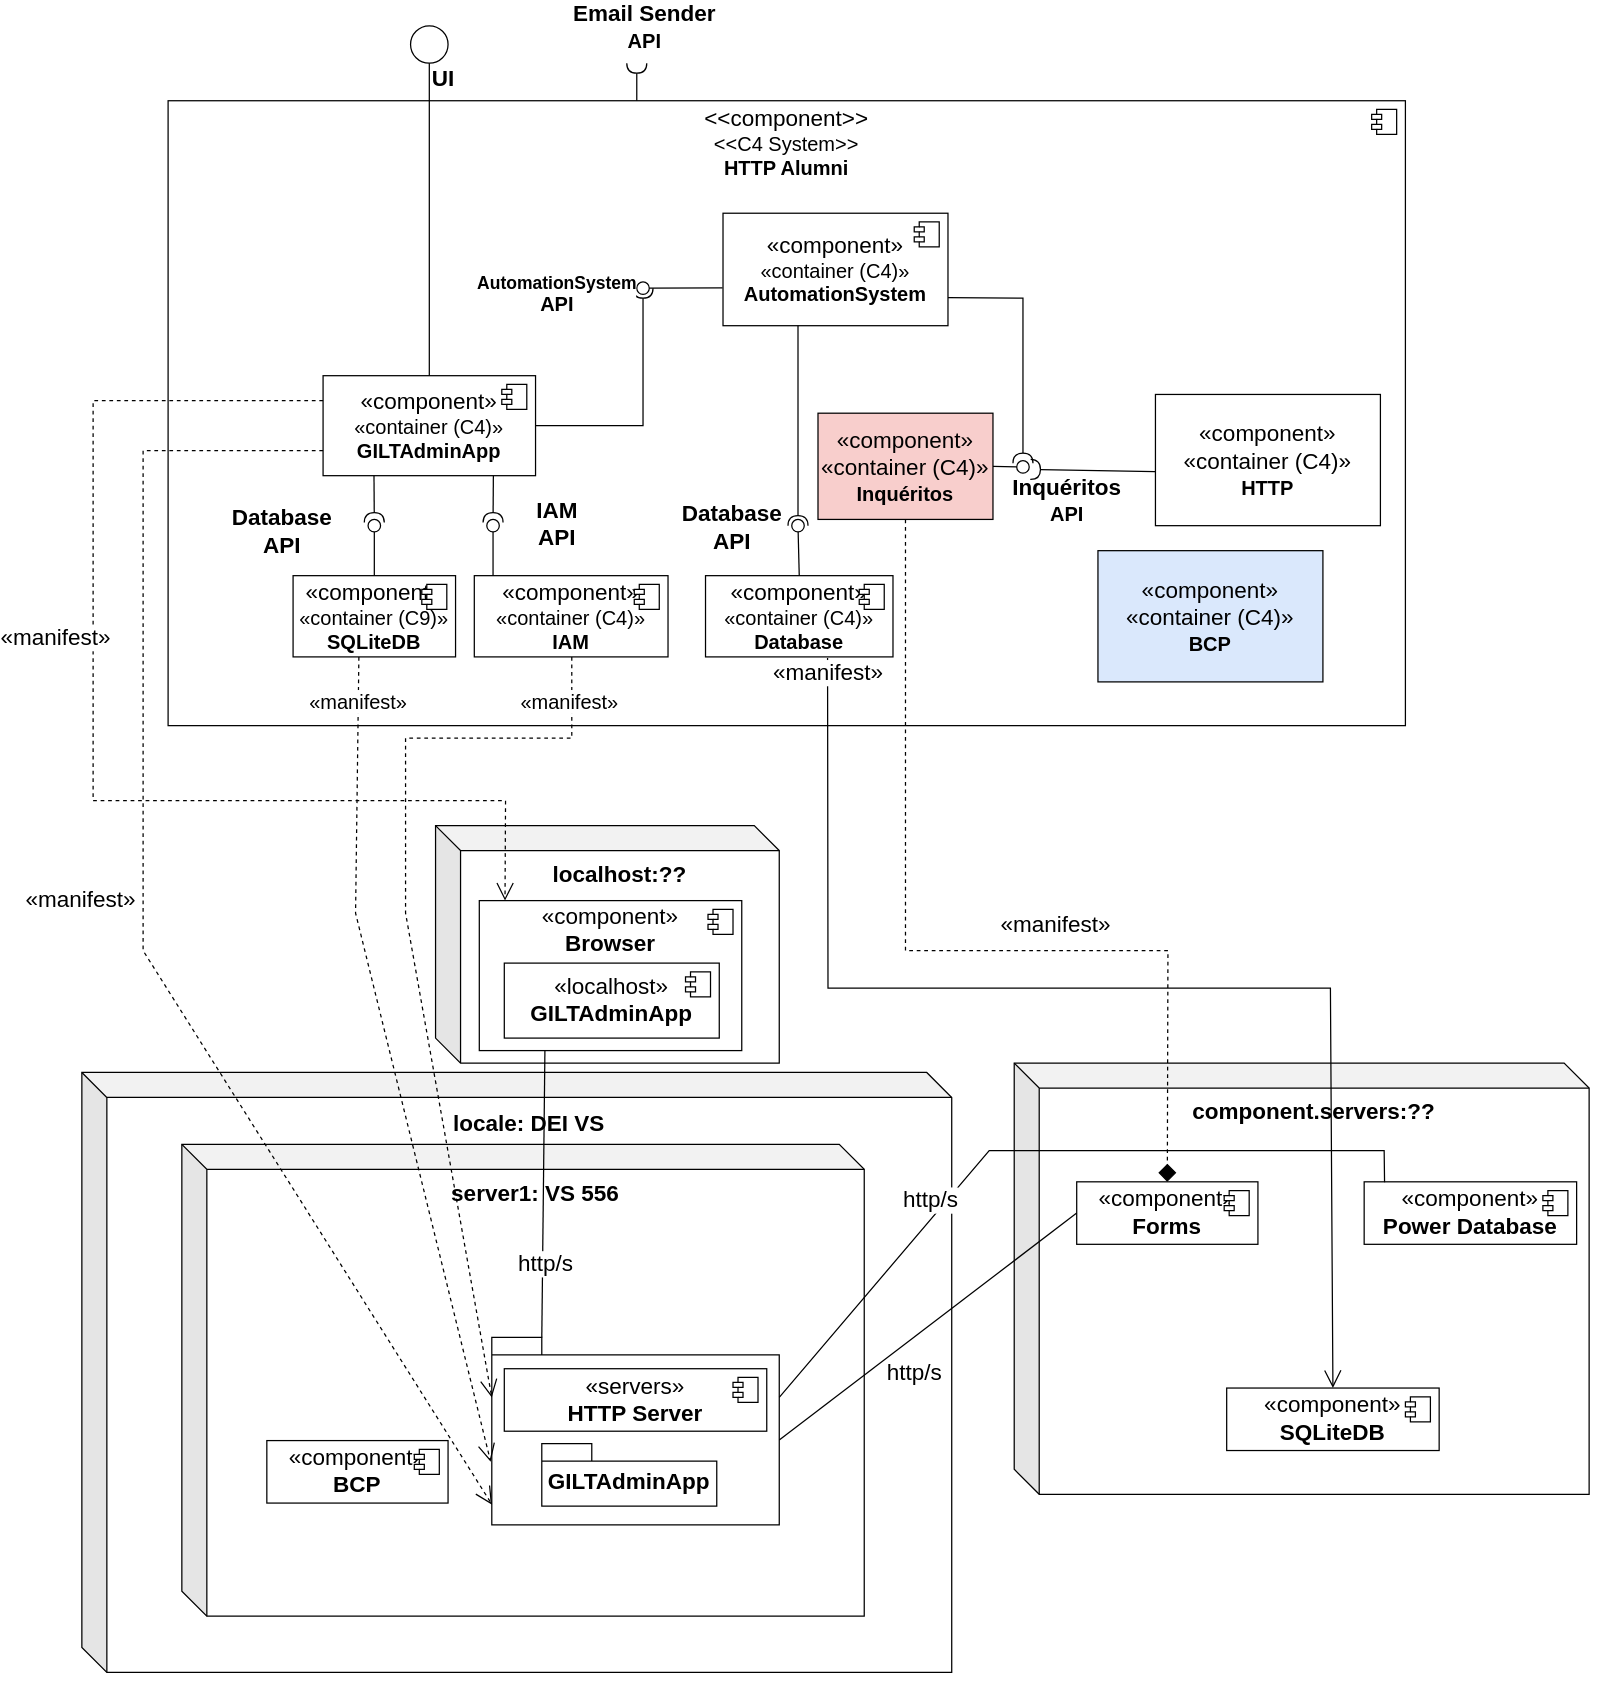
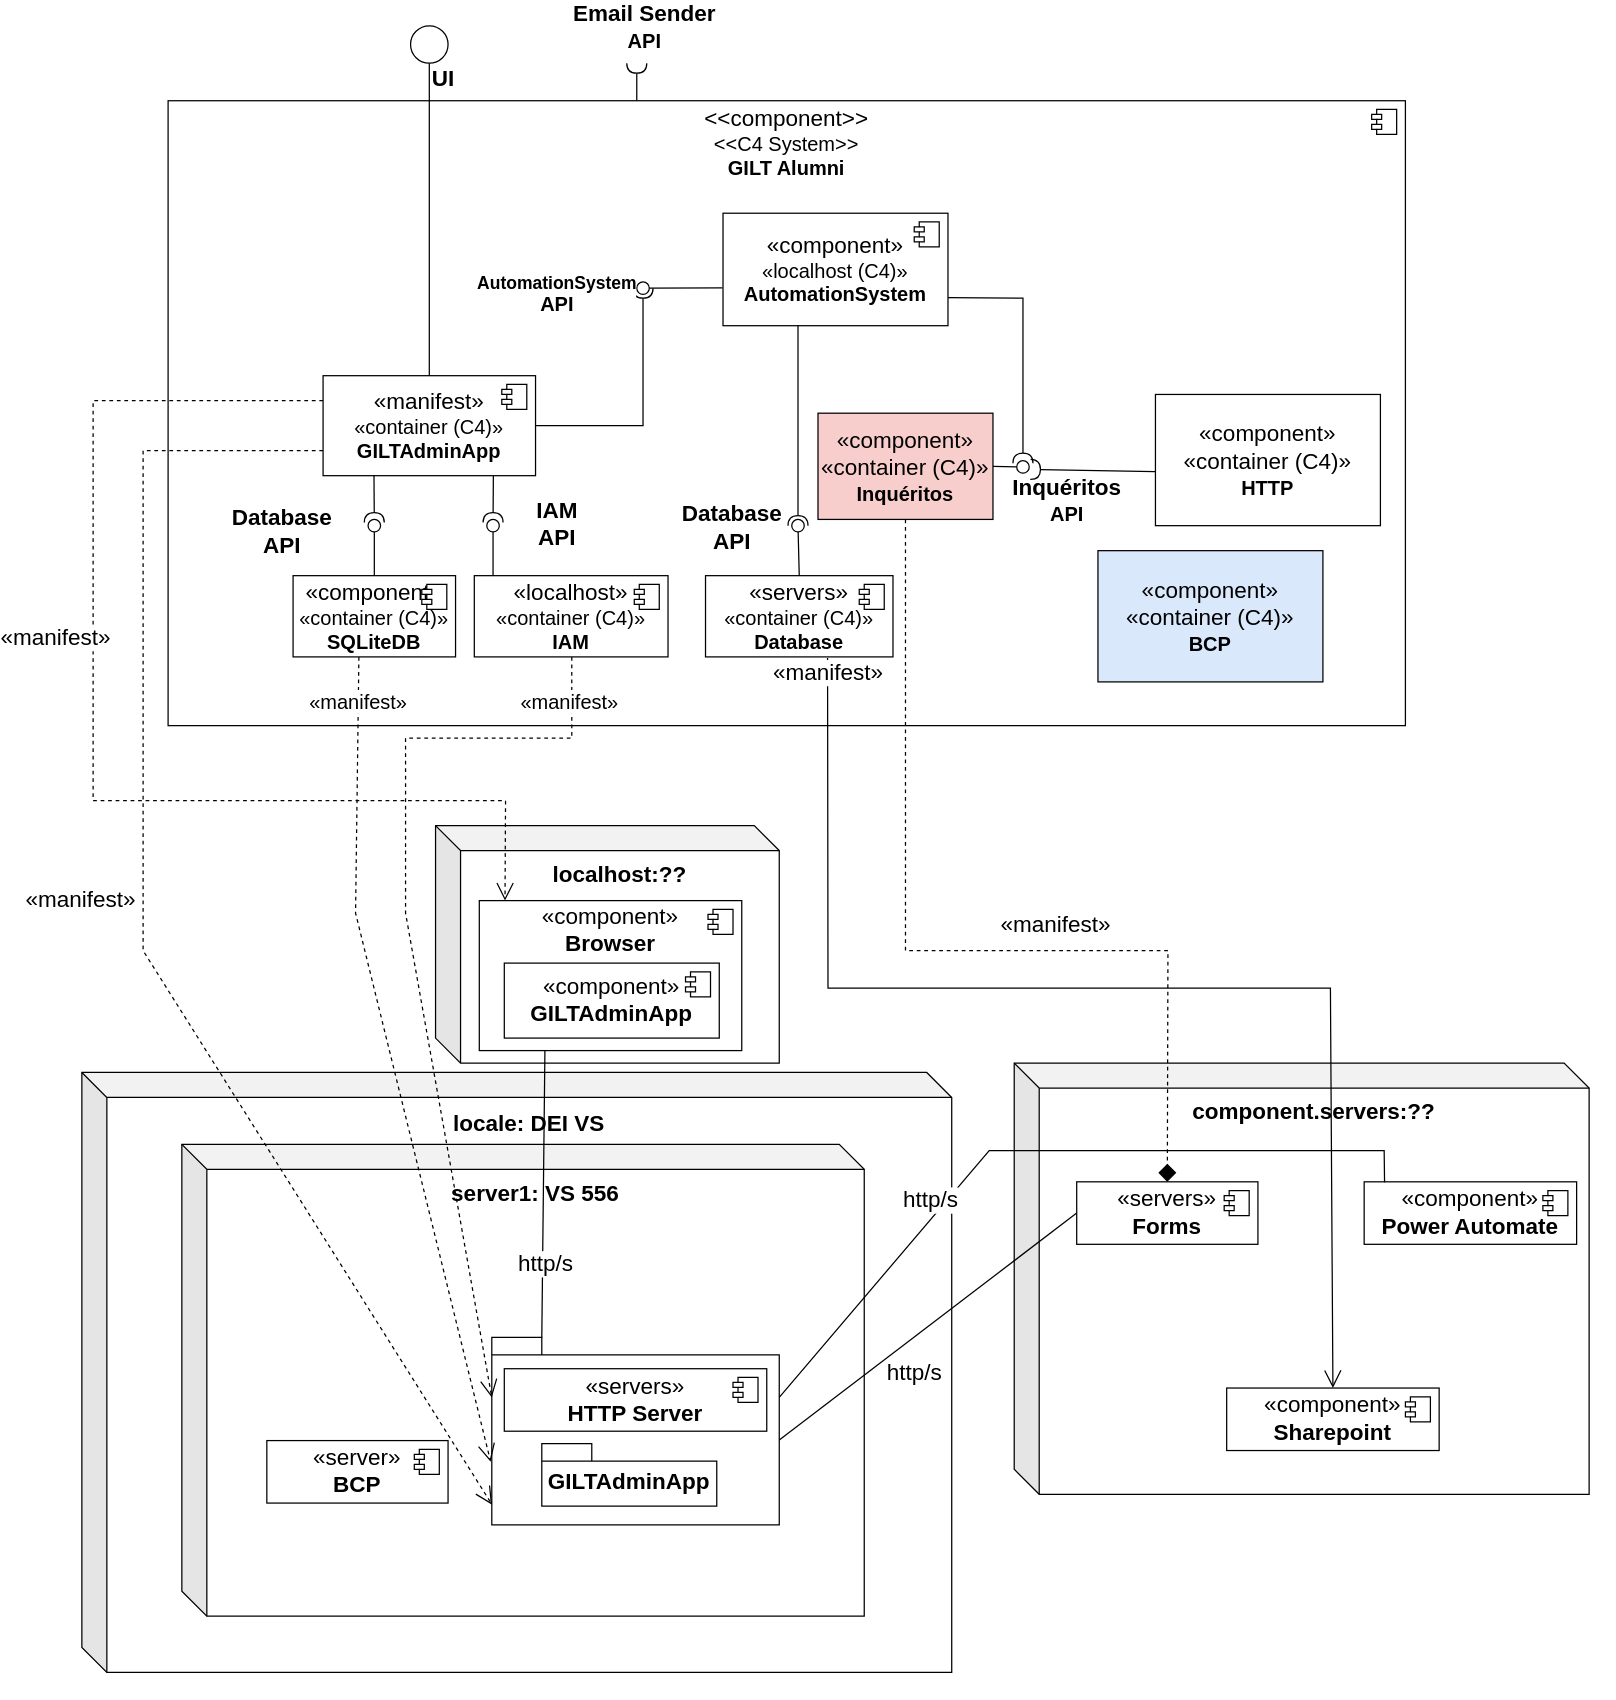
node "«component» «container (C4)» AutomationSystem": label "«component» «container (C4)» AutomationSystem" -> "«component» «localhost (C4)» AutomationSystem"
node "<<component>> <<C4 System>> HTTP Alumni": label "<<component>> <<C4 System>> HTTP Alumni" -> "<<component>> <<C4 System>> GILT Alumni"
node "«component» «container (C4)» GILTAdminApp": label "«component» «container (C4)» GILTAdminApp" -> "«manifest» «container (C4)» GILTAdminApp"
node "«component» «container (C9)» SQLiteDB": label "«component» «container (C9)» SQLiteDB" -> "«component» «container (C4)» SQLiteDB"
node "«component» «container (C4)» IAM": label "«component» «container (C4)» IAM" -> "«localhost» «container (C4)» IAM"
node "«component» «container (C4)» Database": label "«component» «container (C4)» Database" -> "«servers» «container (C4)» Database"
node "«localhost» GILTAdminApp": label "«localhost» GILTAdminApp" -> "«component» GILTAdminApp"
node "«component» Forms": label "«component» Forms" -> "«servers» Forms"
node "«component» Power Database": label "«component» Power Database" -> "«component» Power Automate"
node "«component» SQLiteDB": label "«component» SQLiteDB" -> "«component» Sharepoint"
node "«component» BCP": label "«component» BCP" -> "«server» BCP"
